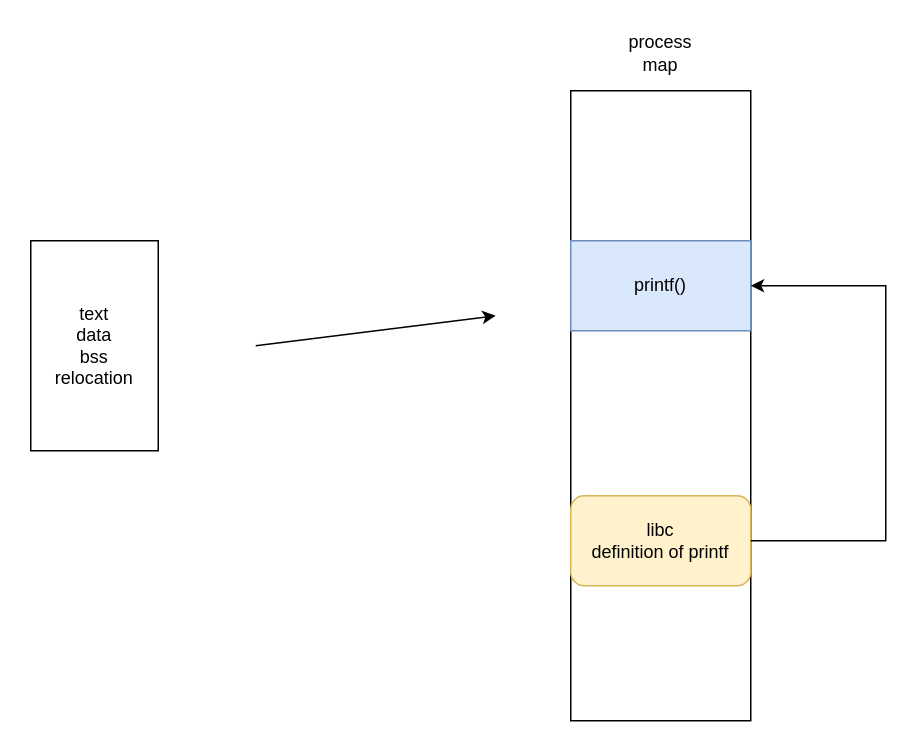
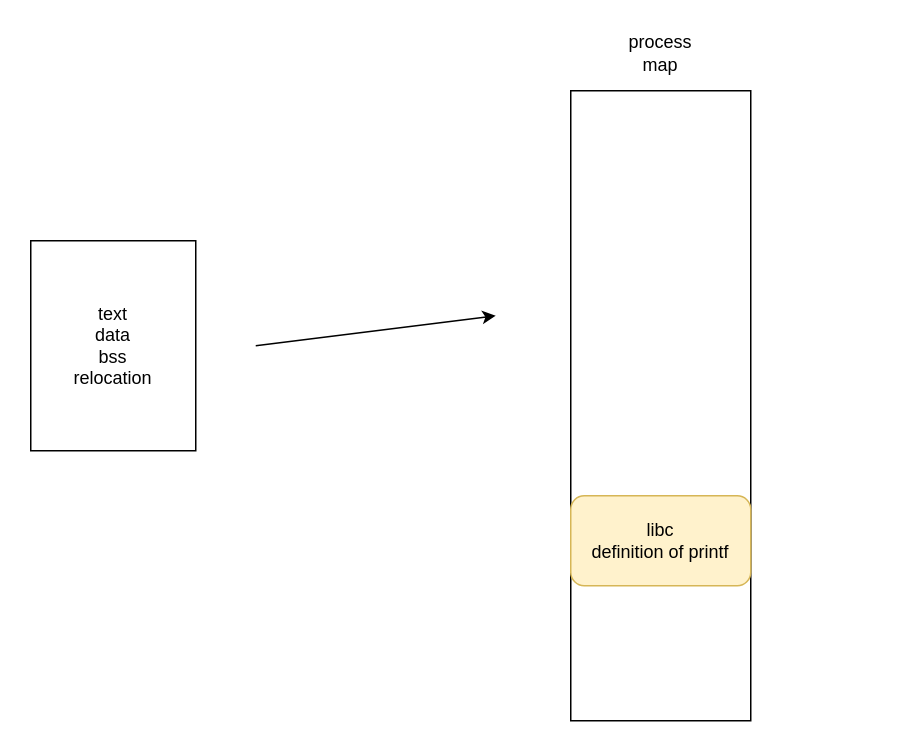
node "printf()": removed
node "text data bss relocation": size 128x210 -> 165x210
edge "libc definition of printf" -> "printf()": removed
